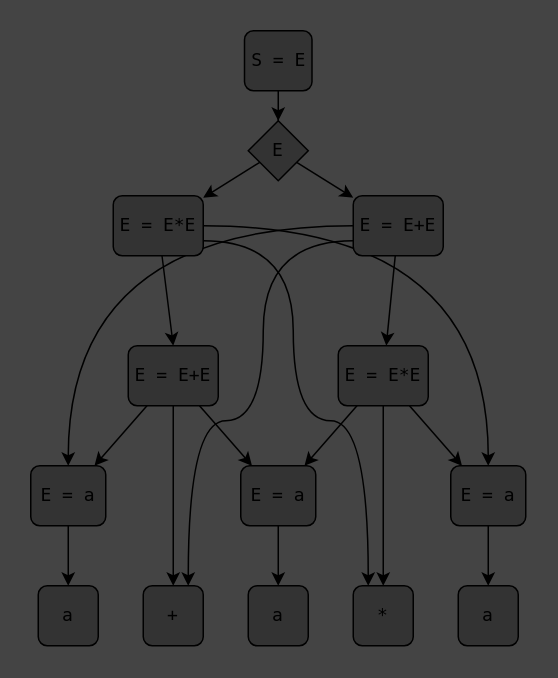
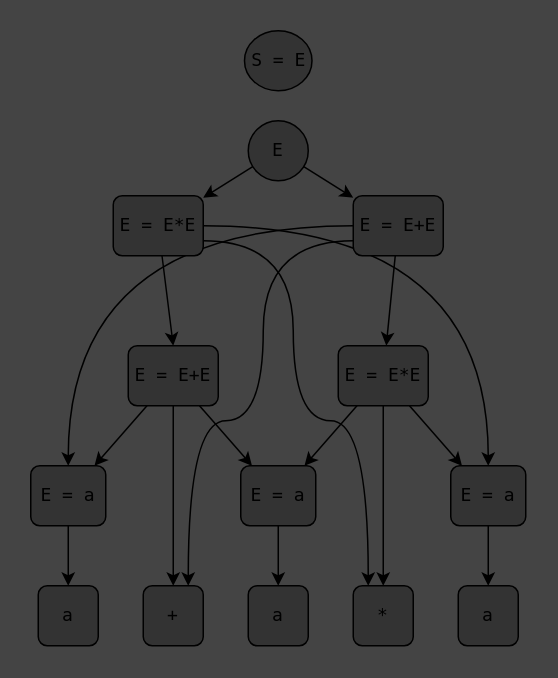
node "S = E": shape rounded rectangle -> ellipse
edge "S = E" -> "E": removed
node "E": shape diamond -> ellipse
